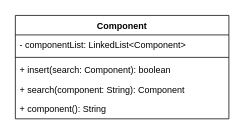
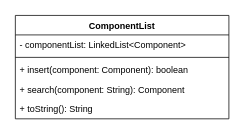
node "Component": label "Component" -> "ComponentList"
node "+ insert(search: Component): boolean": label "+ insert(search: Component): boolean" -> "+ insert(component: Component): boolean"
node "+ component(): String": label "+ component(): String" -> "+ toString(): String"
